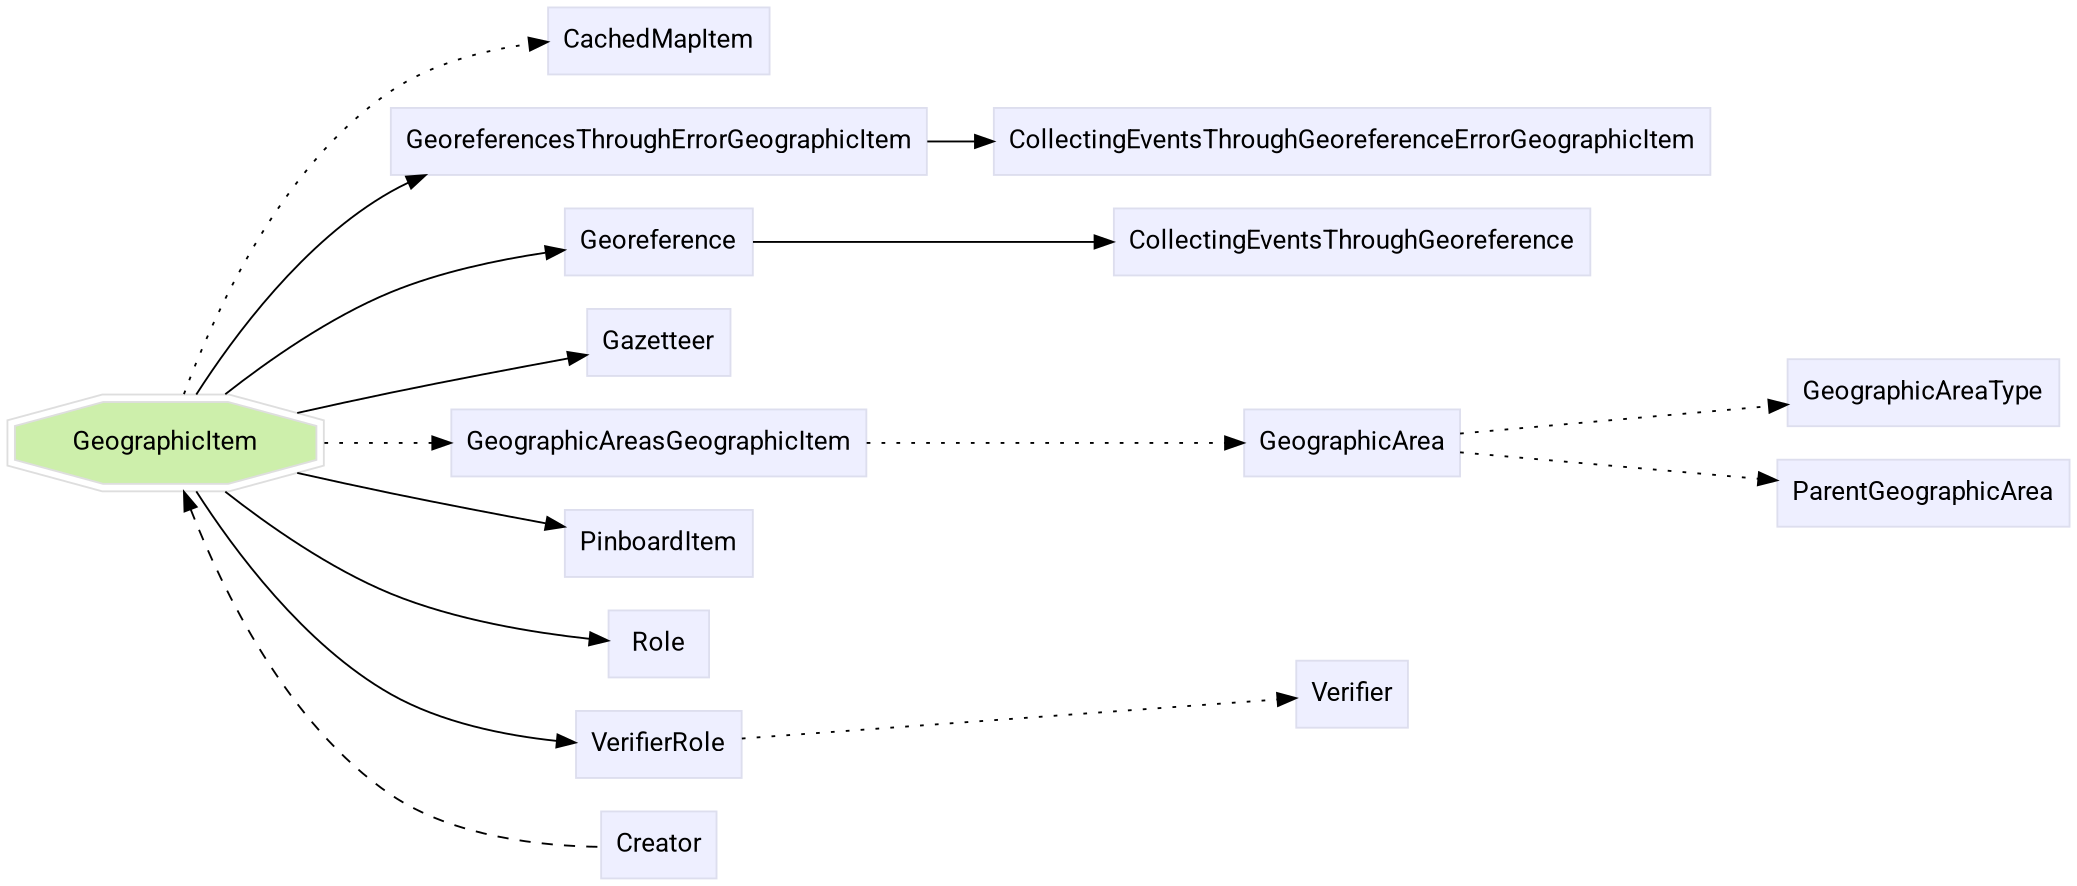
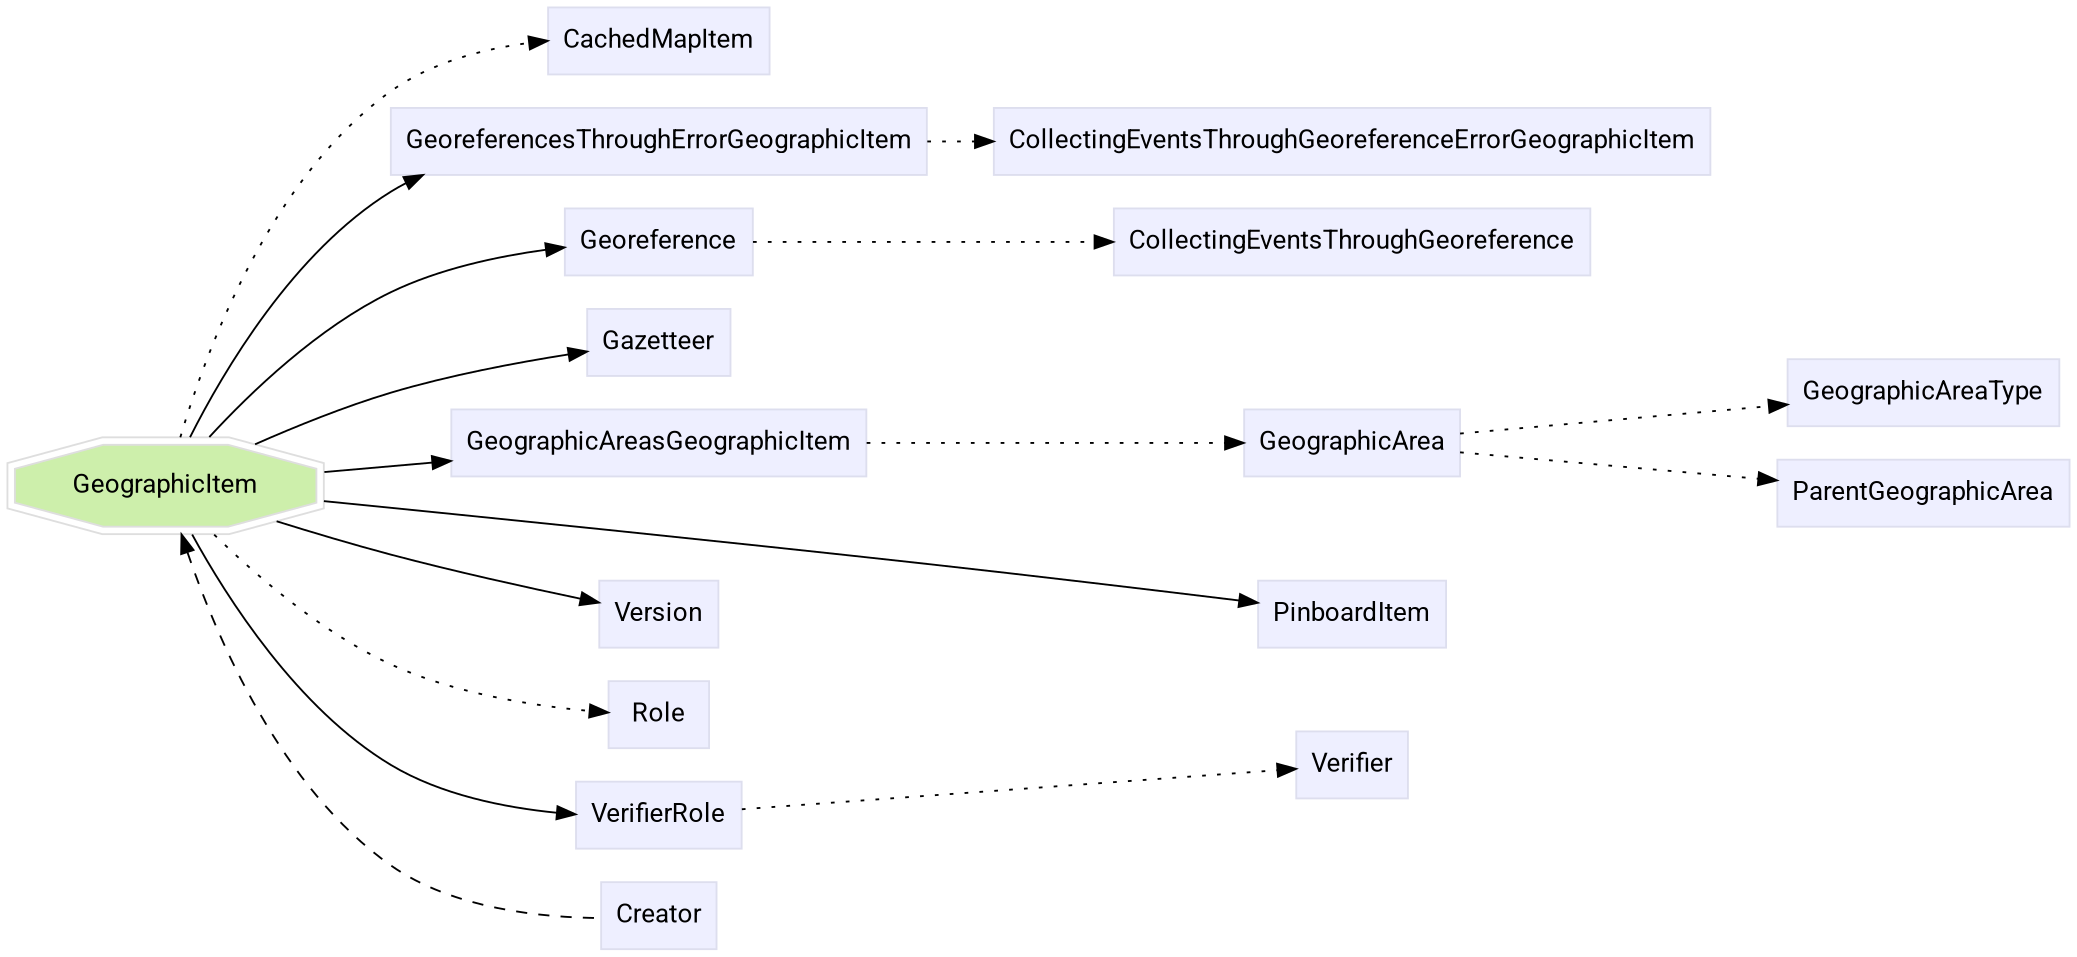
edge "GeoreferencesThroughErrorGeographicItem" -> "CollectingEventsThroughGeoreferenceErrorGeographicItem": style solid -> dotted
edge "Georeference" -> "CollectingEventsThroughGeoreference": style solid -> dotted
edge "GeographicItem" -> "GeographicAreasGeographicItem": style dotted -> solid
edge "GeographicItem" -> "Role": style solid -> dotted
node "Version": added
